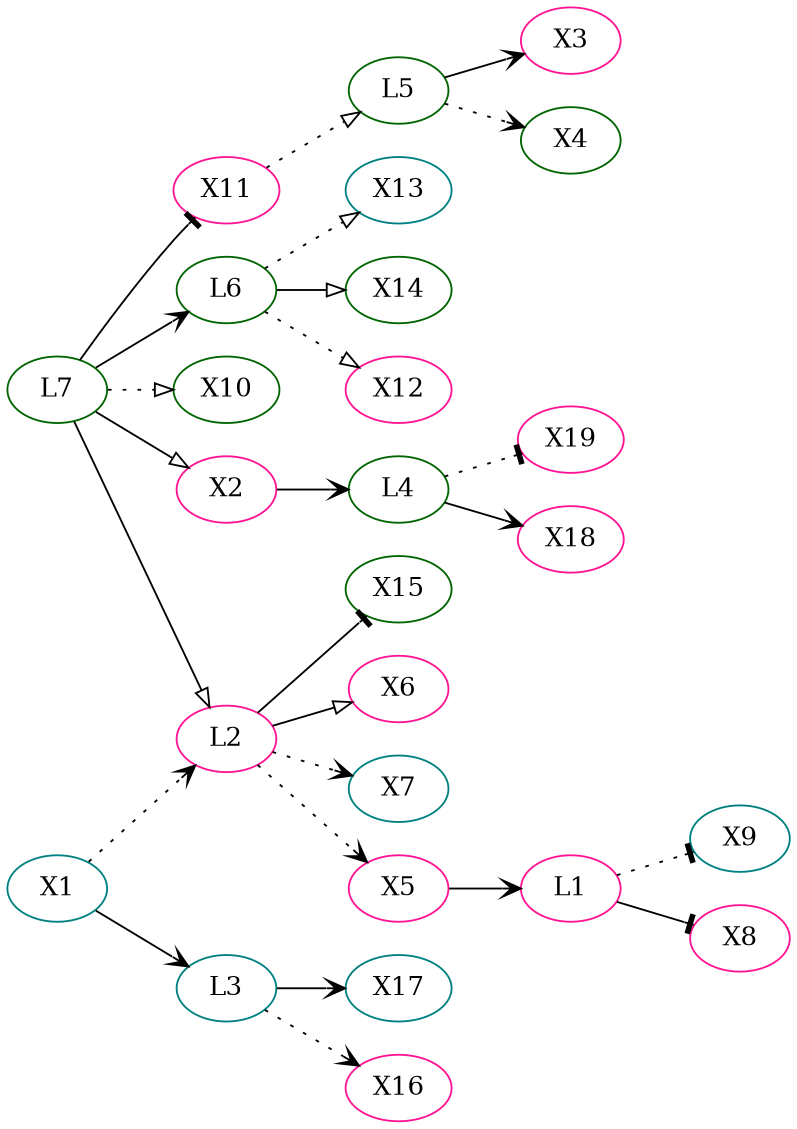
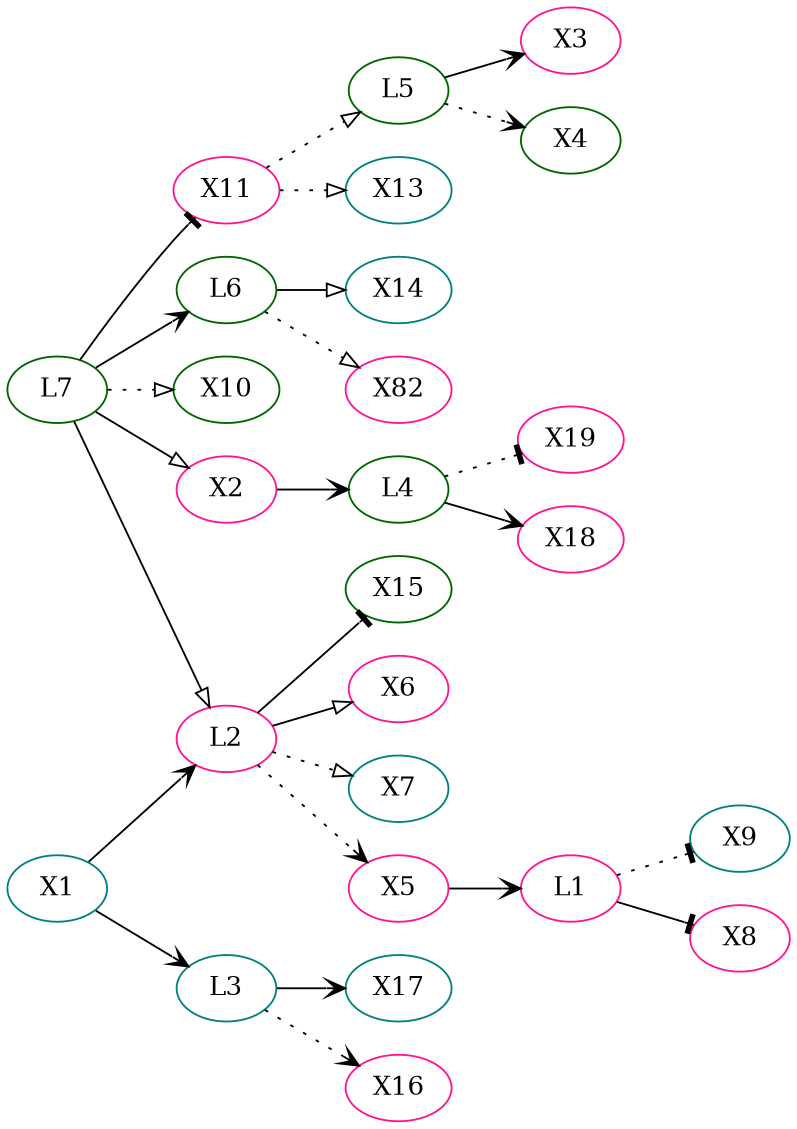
edge "L6" -> "X13": now "X11" -> "X13"
node "X14": color darkgreen -> teal
node "X12": label "X12" -> "X82"
edge "L2" -> "X7": arrowhead vee -> onormal
edge "X1" -> "L2": style dotted -> solid
